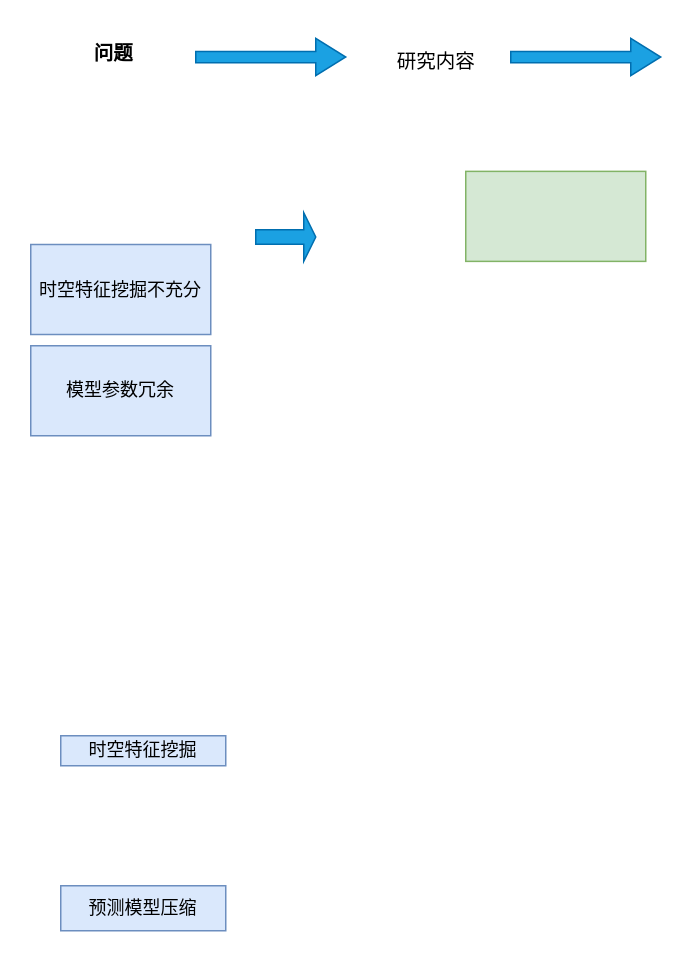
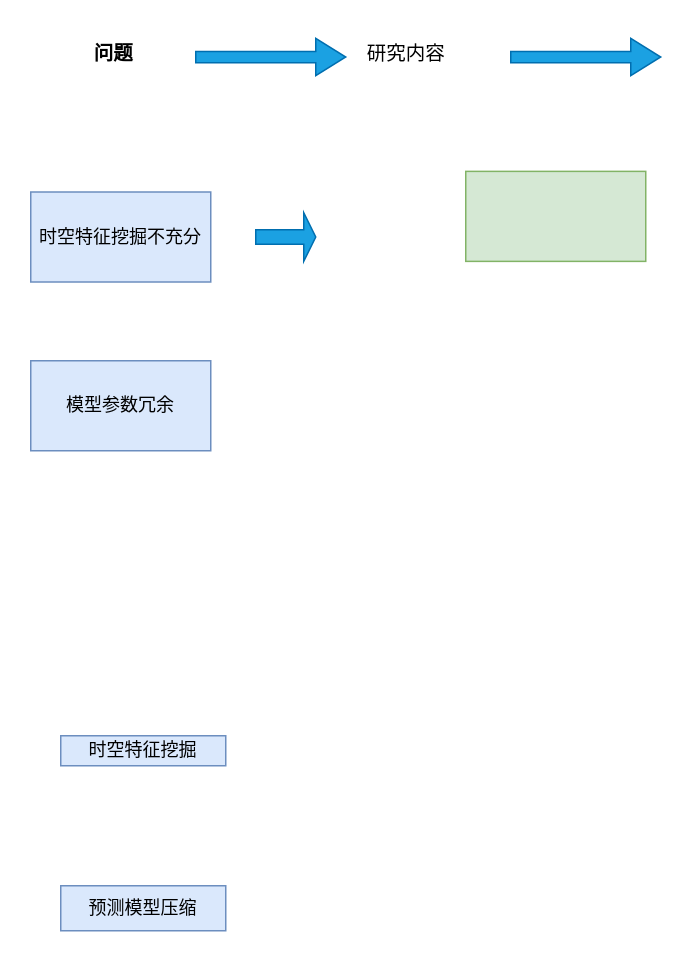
node "研究内容": moved (436, 61) -> (406, 53)
node "时空特征挖掘不充分": moved (121, 290) -> (121, 237)
node "模型参数冗余": moved (121, 391) -> (121, 406)
